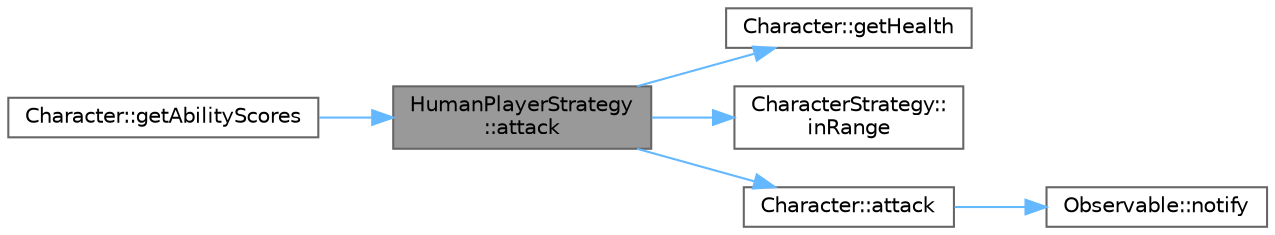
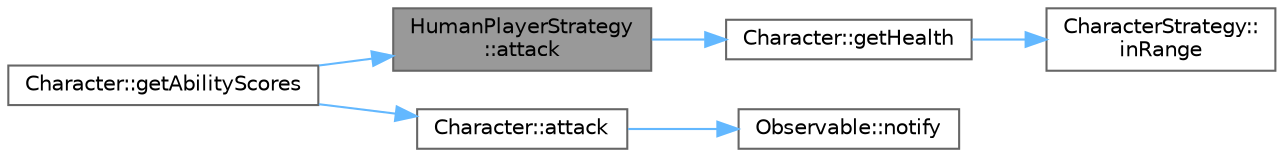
edge "HumanPlayerStrategy ::attack" -> "CharacterStrategy:: inRange": now "Character::getHealth" -> "CharacterStrategy:: inRange"
edge "HumanPlayerStrategy ::attack" -> "Character::attack": now "Character::getAbilityScores" -> "Character::attack"
